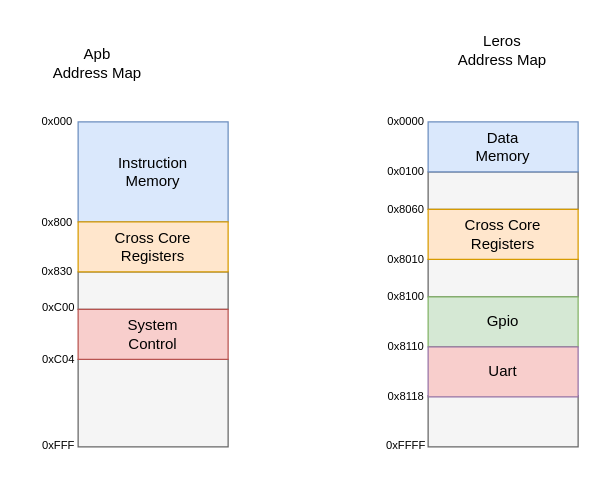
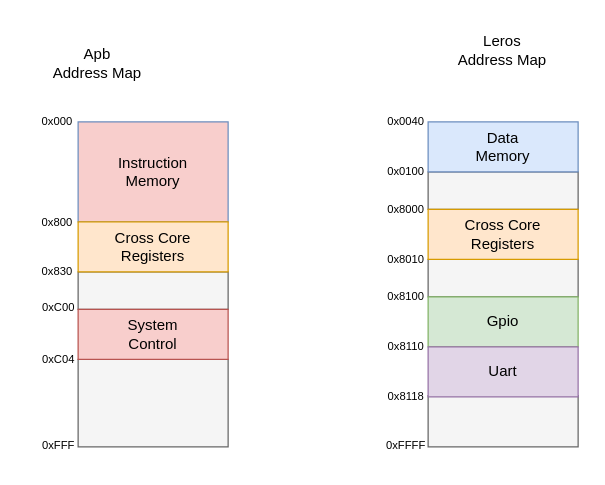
node "0x0000": label "0x0000" -> "0x0040"
node "Instruction Memory": fillcolor #dae8fc -> #f8cecc
node "0x8060": label "0x8060" -> "0x8000"
node "Uart": fillcolor #f8cecc -> #e1d5e7
